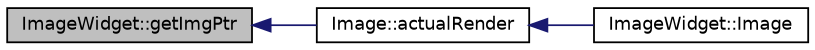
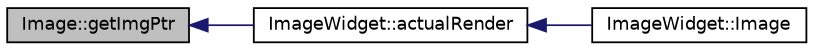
node "ImageWidget::getImgPtr": label "ImageWidget::getImgPtr" -> "Image::getImgPtr"
node "Image::actualRender": label "Image::actualRender" -> "ImageWidget::actualRender"
